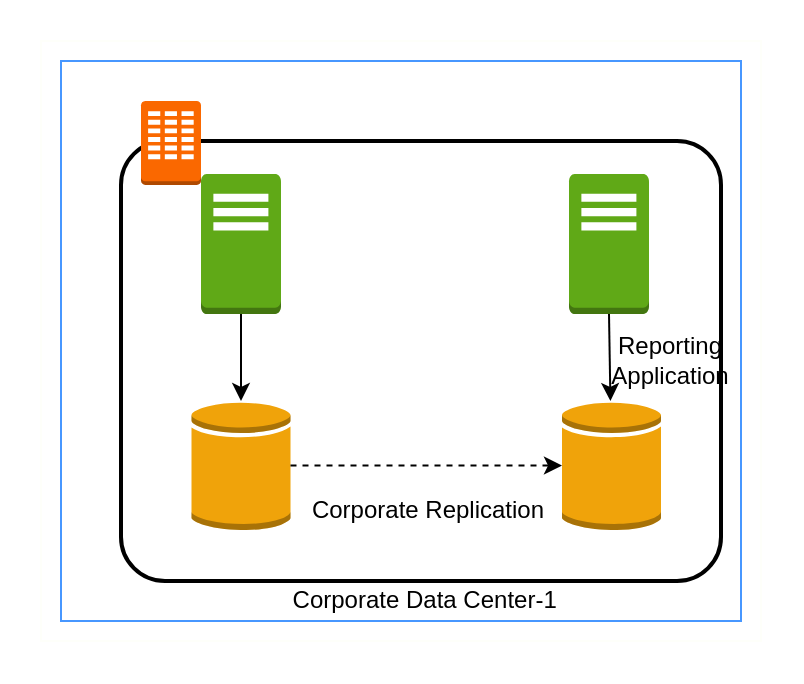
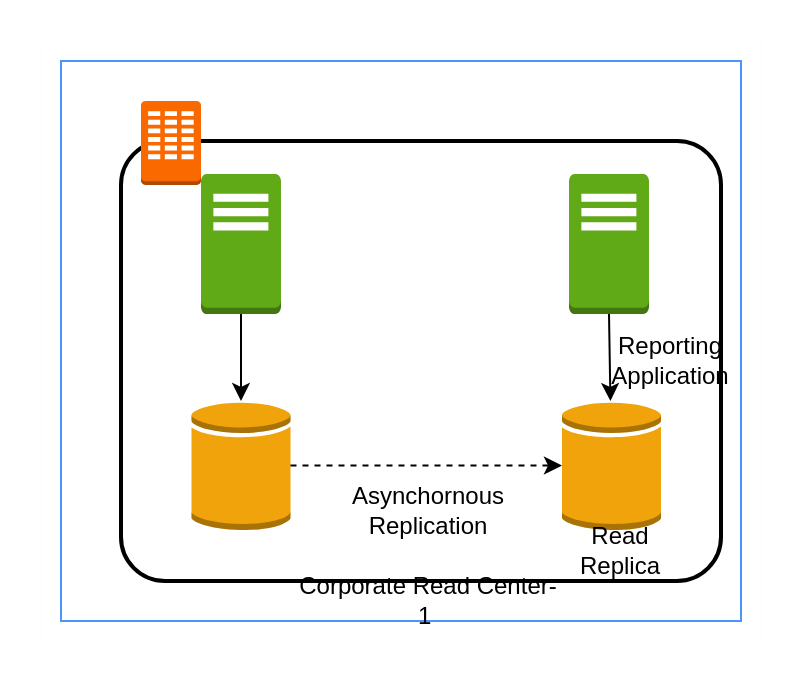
node "Corporate Replication": label "Corporate Replication" -> "Asynchornous Replication"
node "Read Replica": added
node "Corporate Data Center-1": label "Corporate Data Center-1" -> "Corporate Read Center-1"
